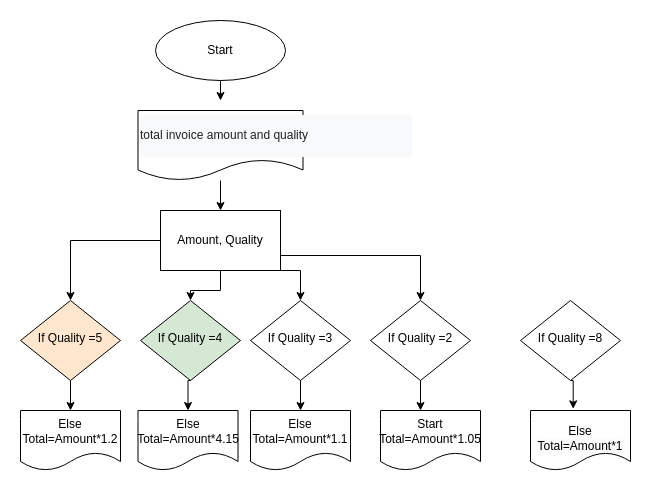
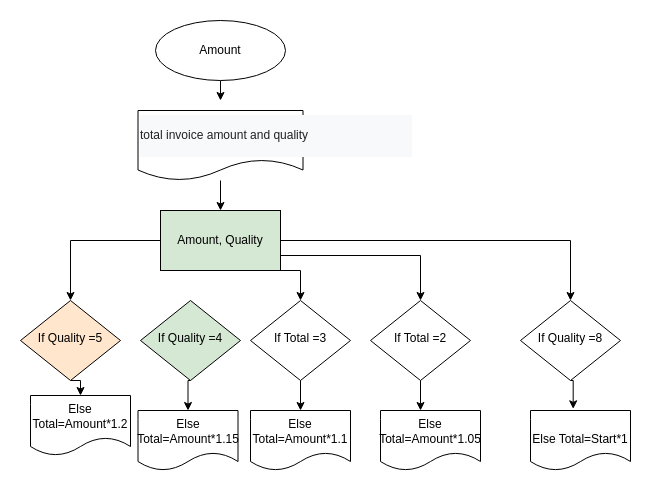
node "Start": label "Start" -> "Amount"
node "Amount, Quality": fillcolor #ffffff -> #d5e8d4
edge "Amount, Quality" -> "If Quality =8": added
edge "Amount, Quality" -> "If Quality =4": removed
node "If Quality =3": label "If Quality =3" -> "If Total =3"
node "If Quality =2": label "If Quality =2" -> "If Total =2"
node "Else Total=Amount*4.15": label "Else Total=Amount*4.15" -> "Else Total=Amount*1.15"
node "Start Total=Amount*1.05": label "Start Total=Amount*1.05" -> "Else Total=Amount*1.05"
node "Else Total=Amount*1": label "Else Total=Amount*1" -> "Else Total=Start*1"
node "Else Total=Amount*1.2": moved (71, 441) -> (81, 426)
